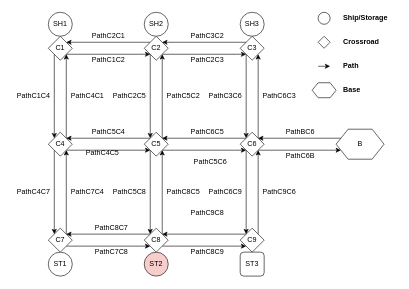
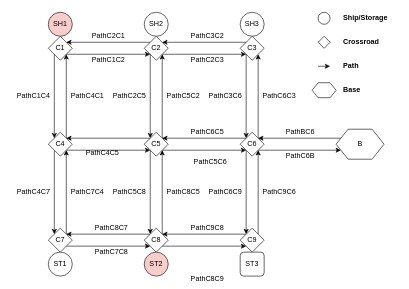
node "SH1": fillcolor #ffffff -> #f8cecc
node "PathC5C4": removed
node "PathC9C8": moved (207, 213) -> (207, 228)
node "PathC8C9": moved (207, 252) -> (207, 279)
